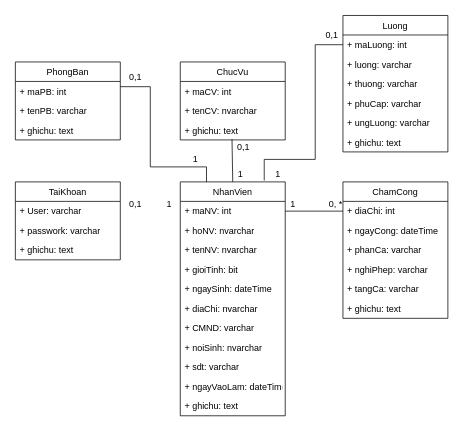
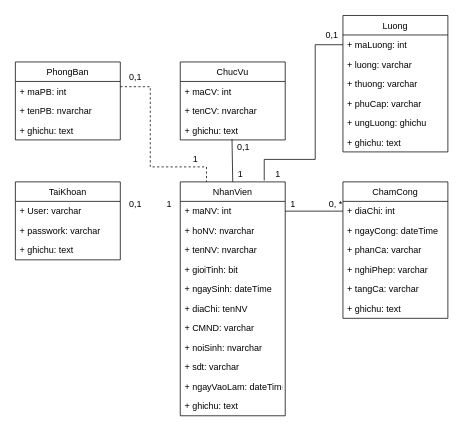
node "+ tenPB: varchar": label "+ tenPB: varchar" -> "+ tenPB: nvarchar"
node "+ ungLuong: varchar": label "+ ungLuong: varchar" -> "+ ungLuong: ghichu"
edge "+ maPB: int" -- "NhanVien": style solid -> dashed
node "+ diaChi: nvarchar": label "+ diaChi: nvarchar" -> "+ diaChi: tenNV"
